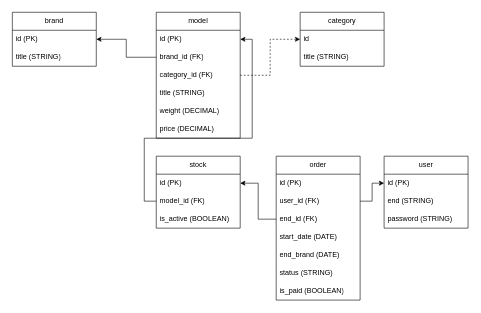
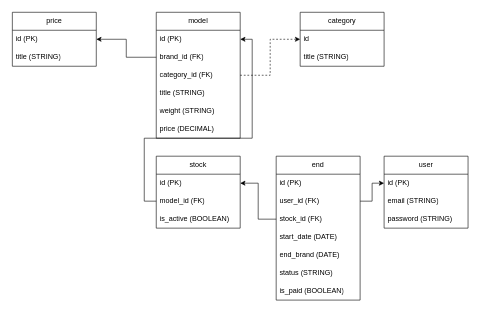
node "brand": label "brand" -> "price"
node "weight (DECIMAL)": label "weight (DECIMAL)" -> "weight (STRING)"
node "order": label "order" -> "end"
node "end (STRING)": label "end (STRING)" -> "email (STRING)"
node "end_id (FK)": label "end_id (FK)" -> "stock_id (FK)"
